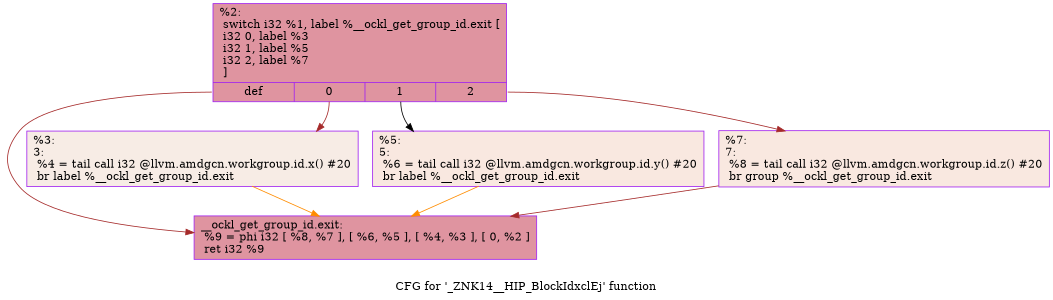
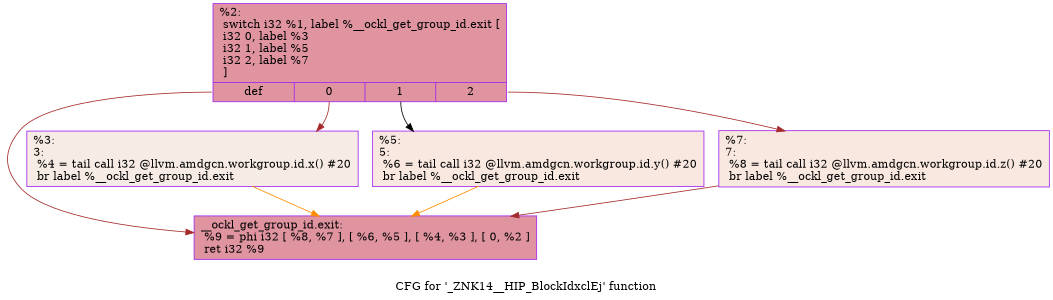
node "%7:": text "br group %__ockl_get_group_id.exit" -> "br label %__ockl_get_group_id.exit"
